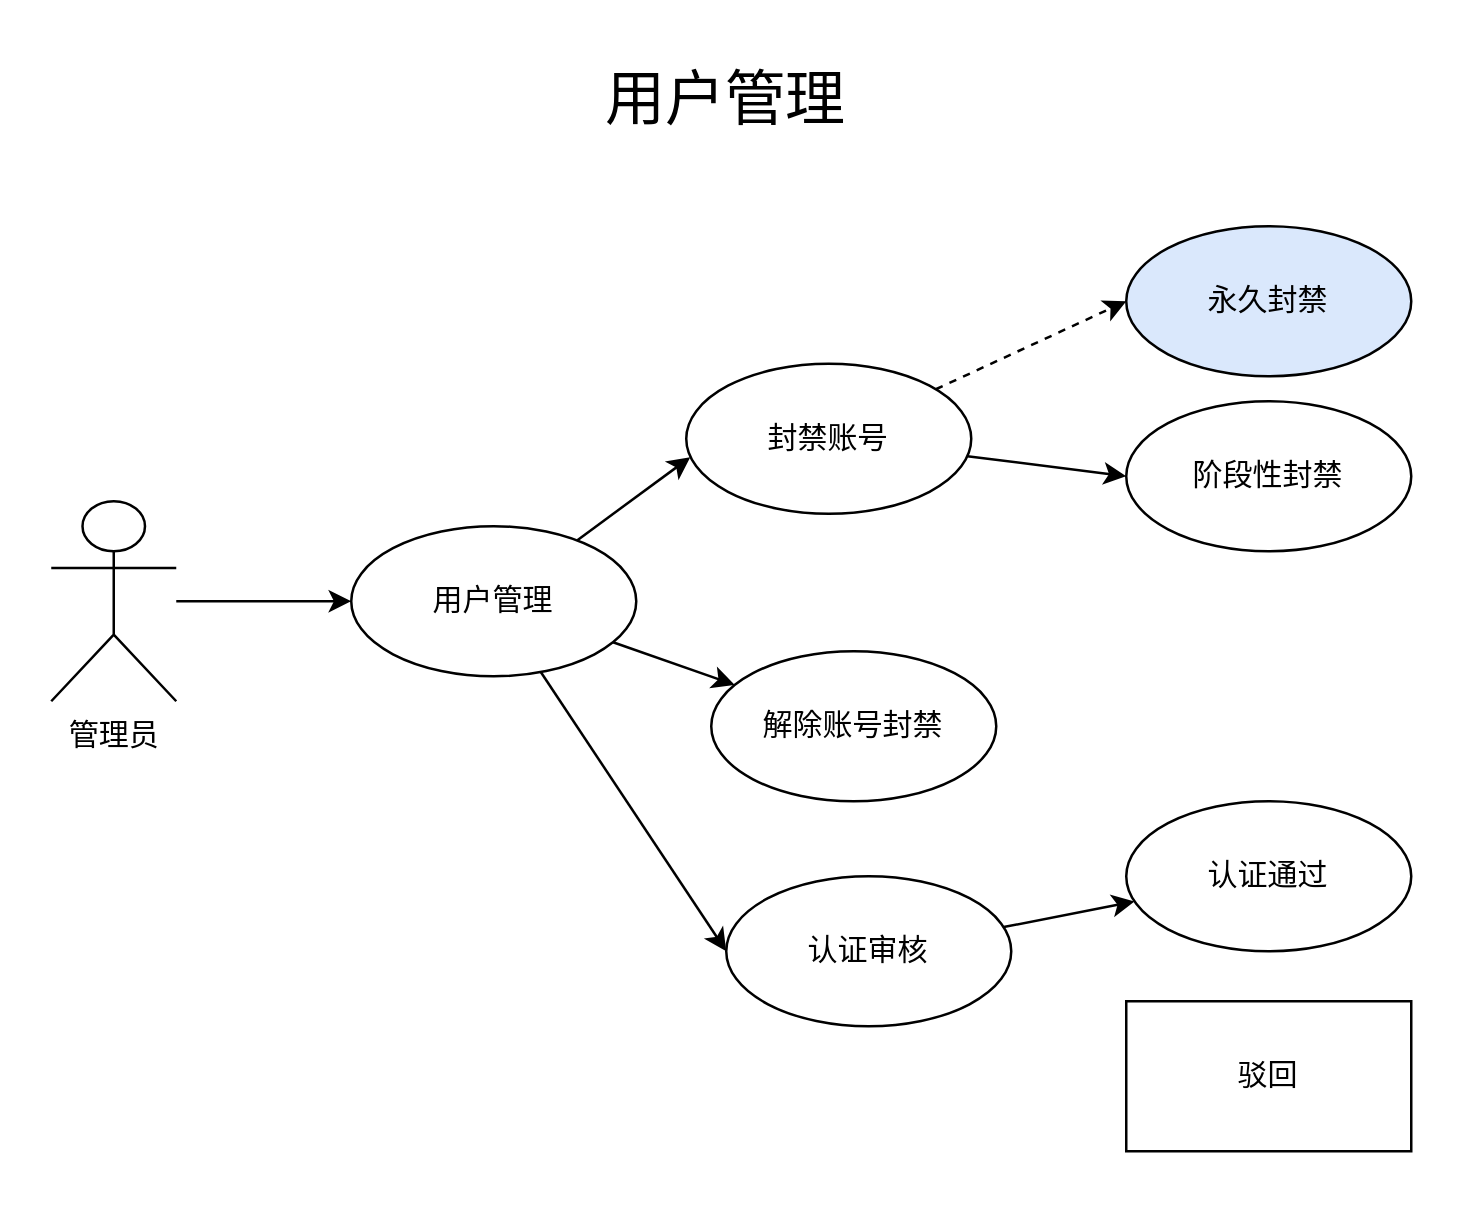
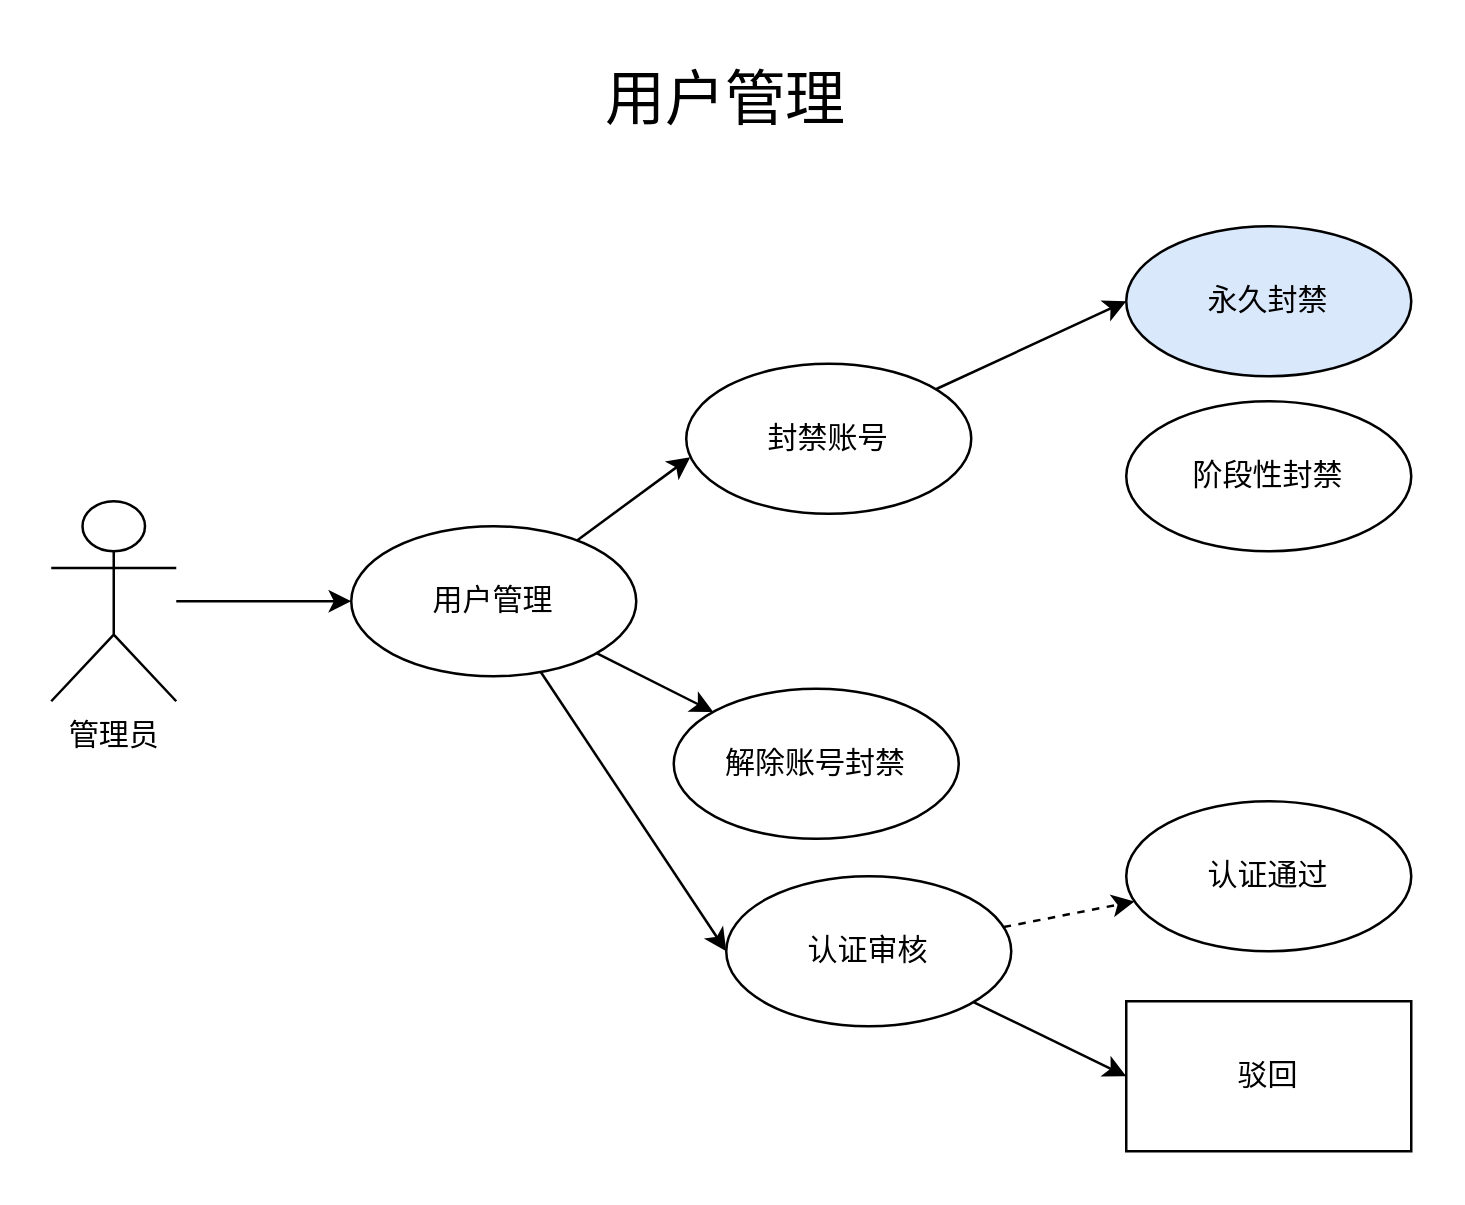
edge "封禁账号" -> "永久封禁": style dashed -> solid
edge "封禁账号" -> "阶段性封禁": removed
node "解除账号封禁": moved (854, 726) -> (816, 764)
edge "认证审核" -> "认证通过": style solid -> dashed
edge "认证审核" -> "驳回": added
